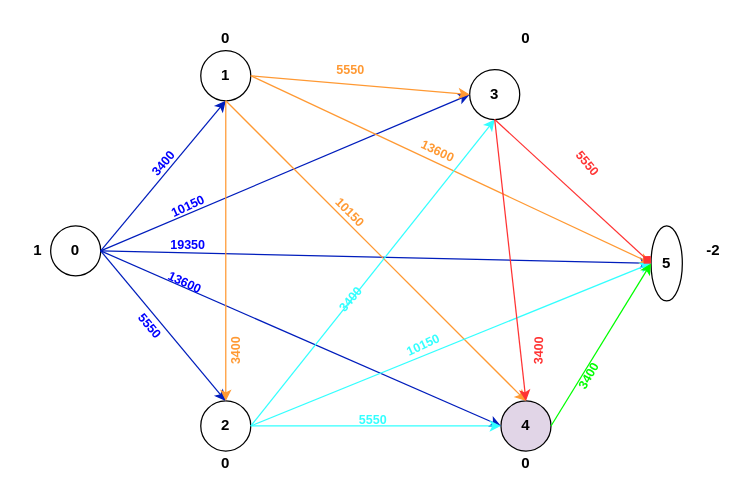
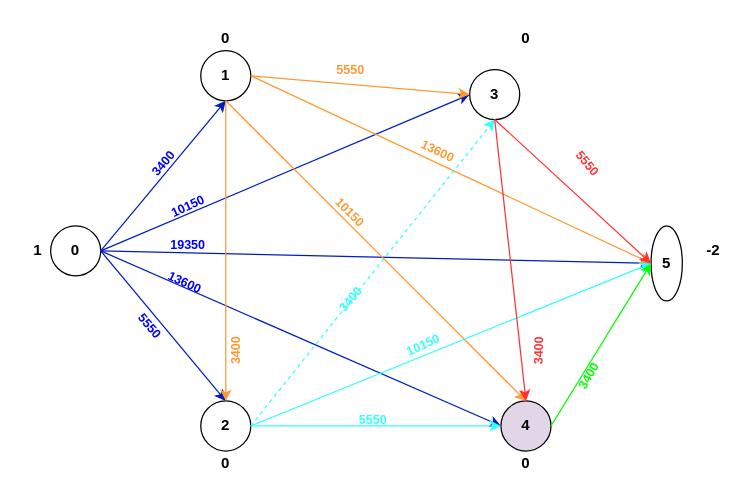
edge "3" -> "5": arrowhead diamond -> classic
edge "2" -> "3": style solid -> dashed
